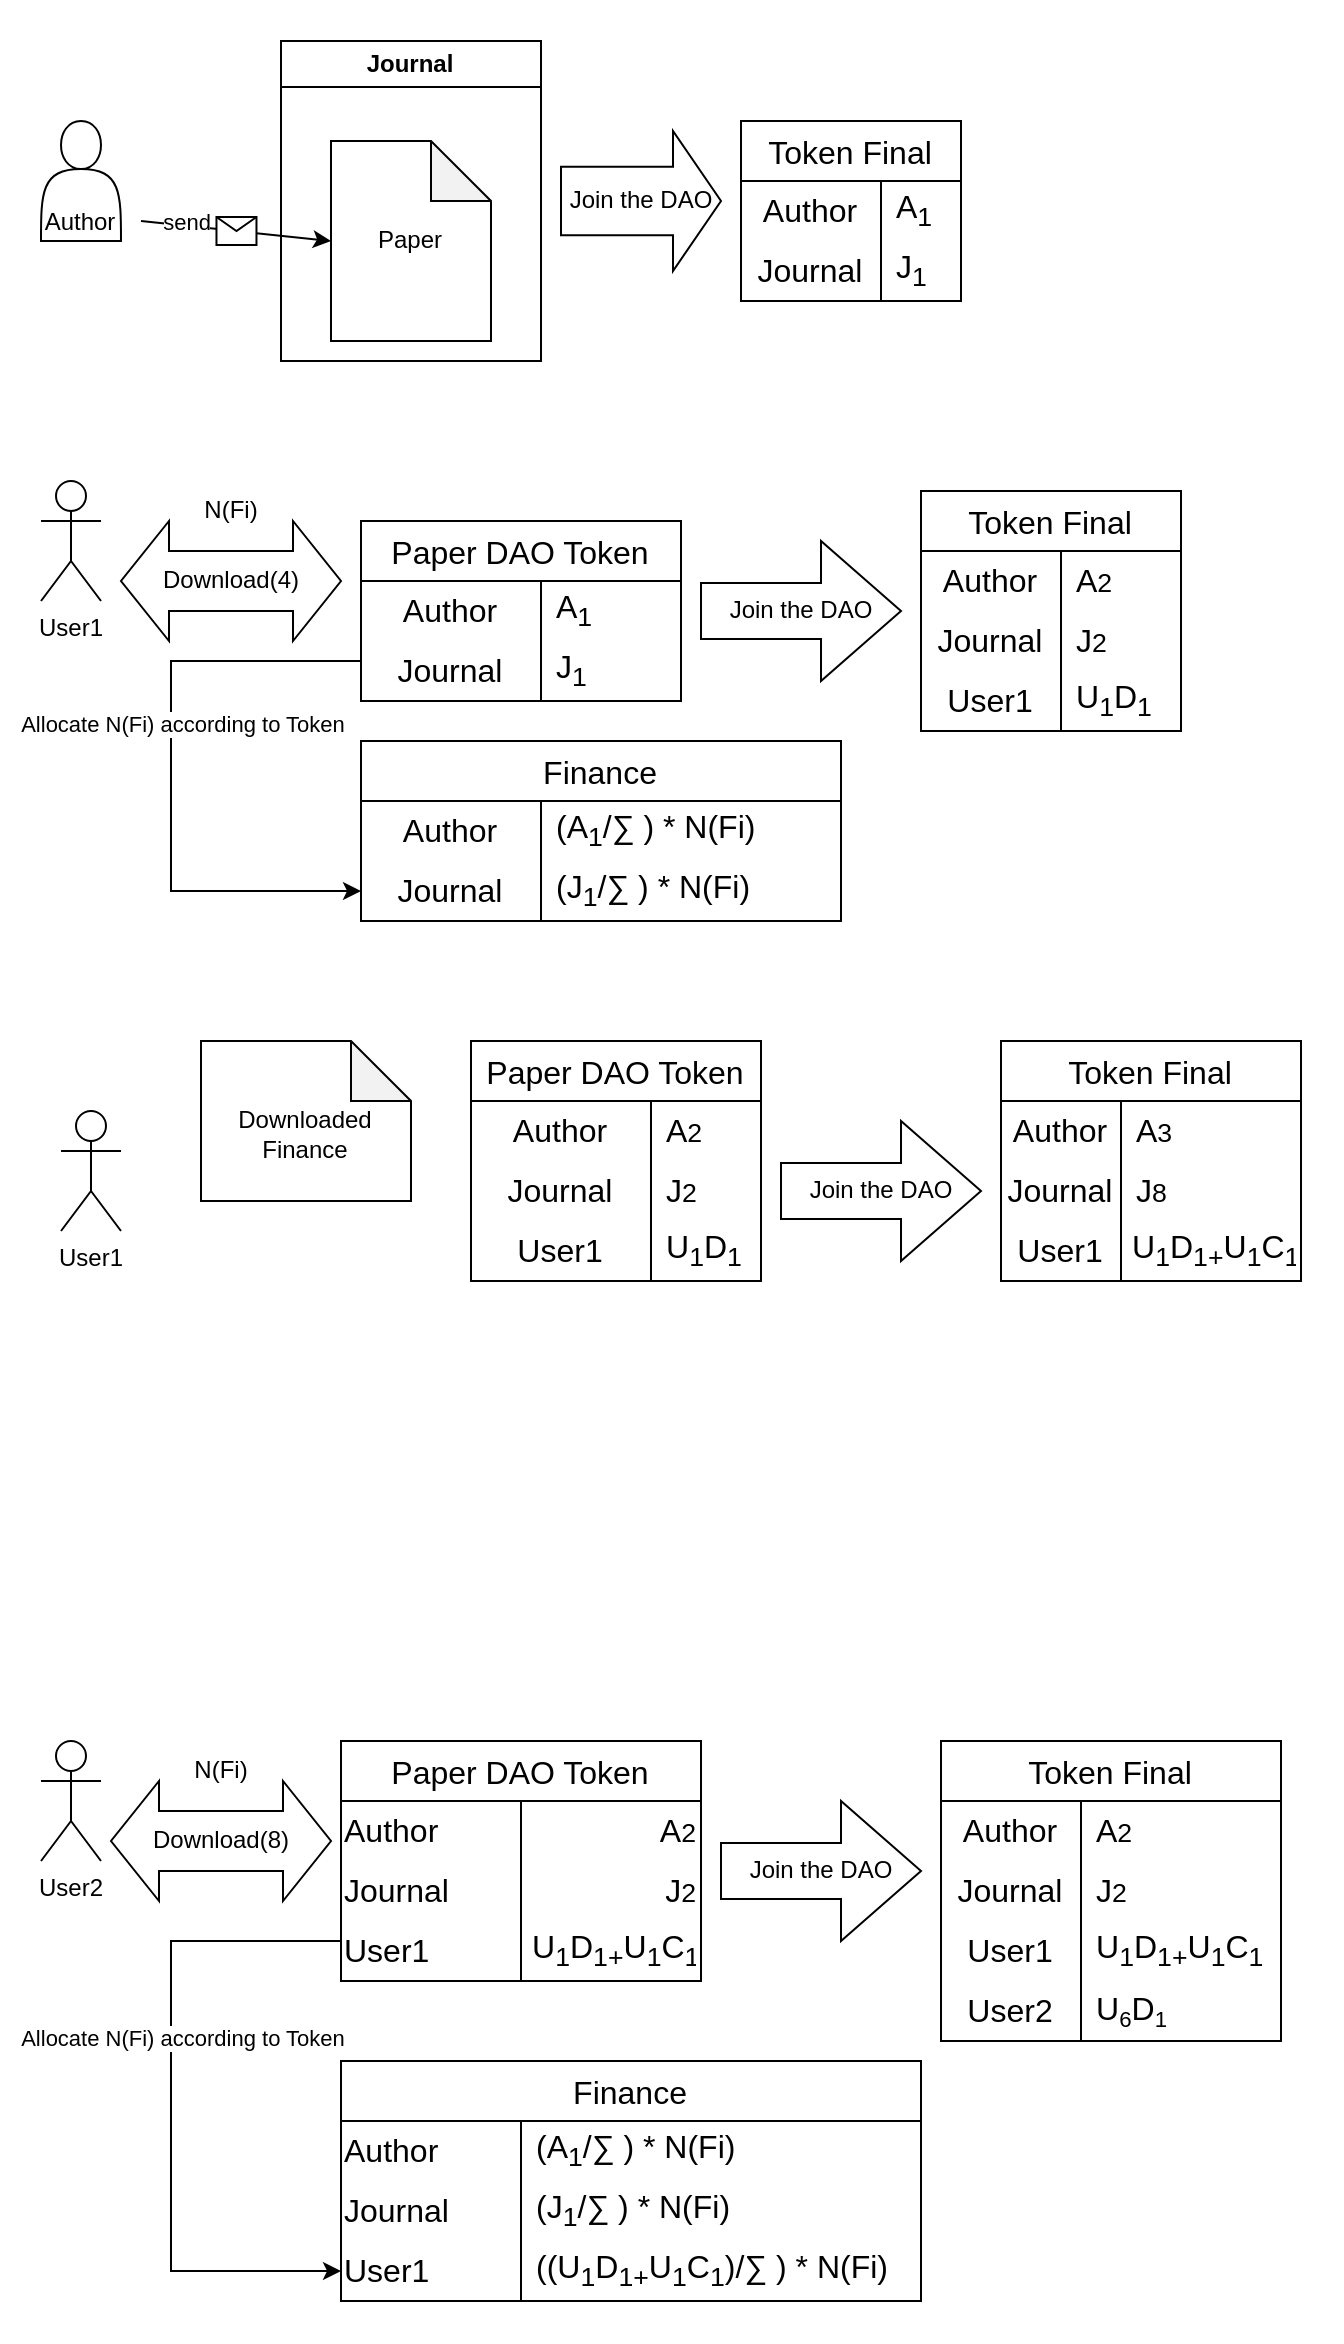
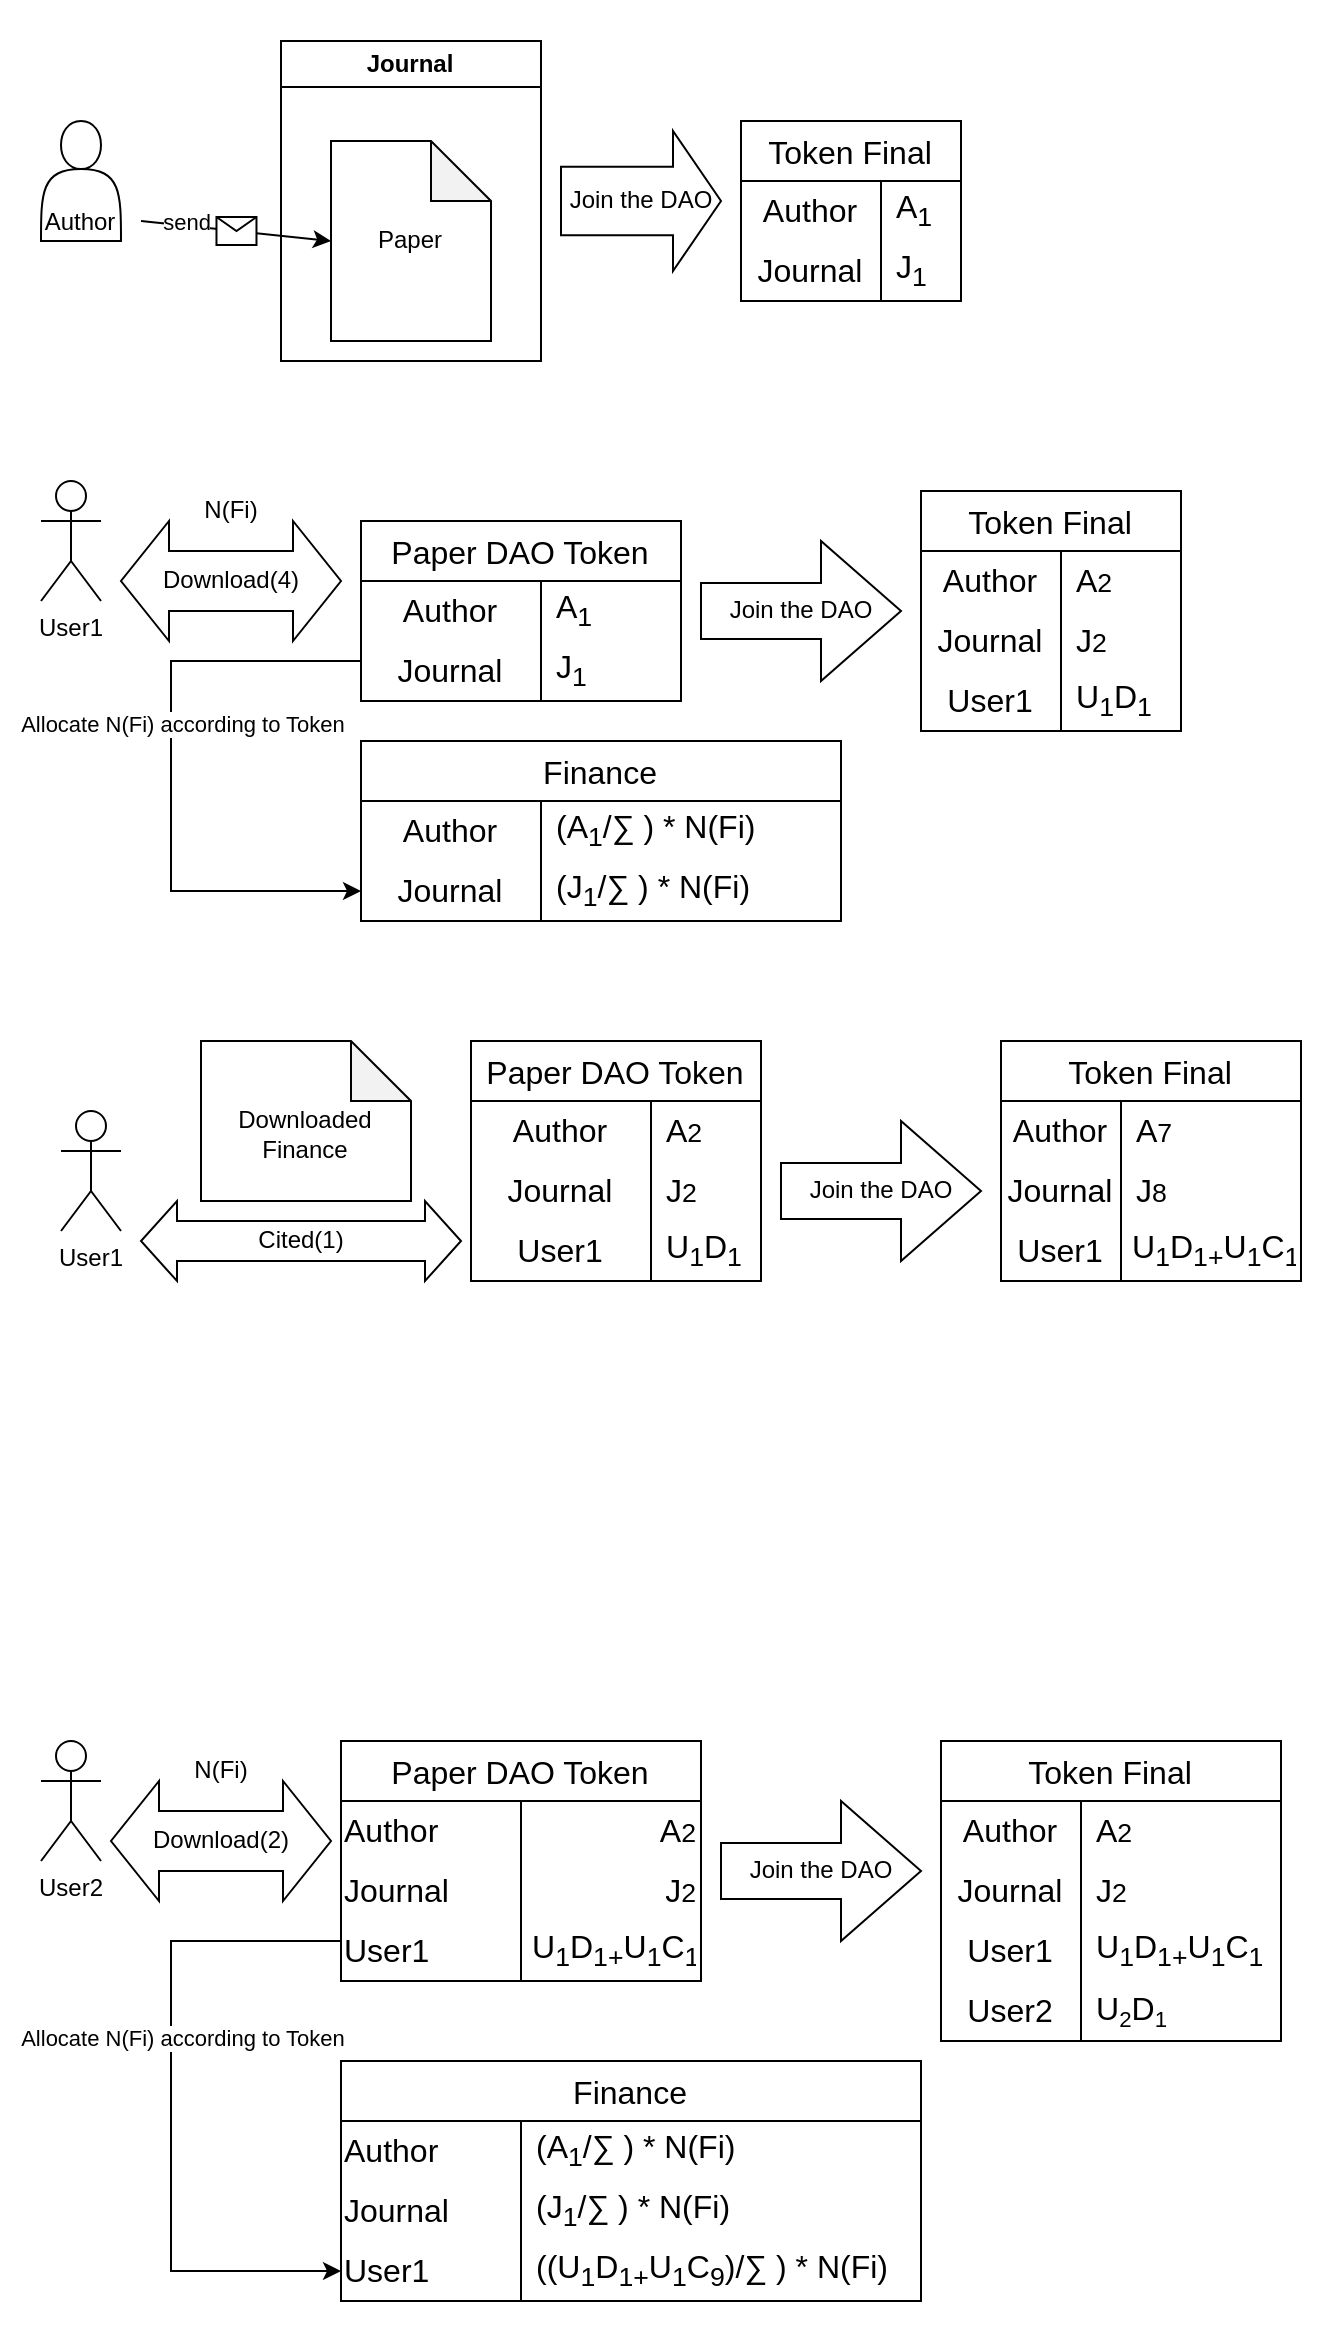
node "A3": label "A3" -> "A7"
node "Cited(1)": added
node "Download(8)": label "Download(8)" -> "Download(2)"
node "U6D1": label "U6D1" -> "U2D1"
node "((U1D1+U1C1)/∑ ) * N(Fi)": label "((U1D1+U1C1)/∑ ) * N(Fi)" -> "((U1D1+U1C9)/∑ ) * N(Fi)"
